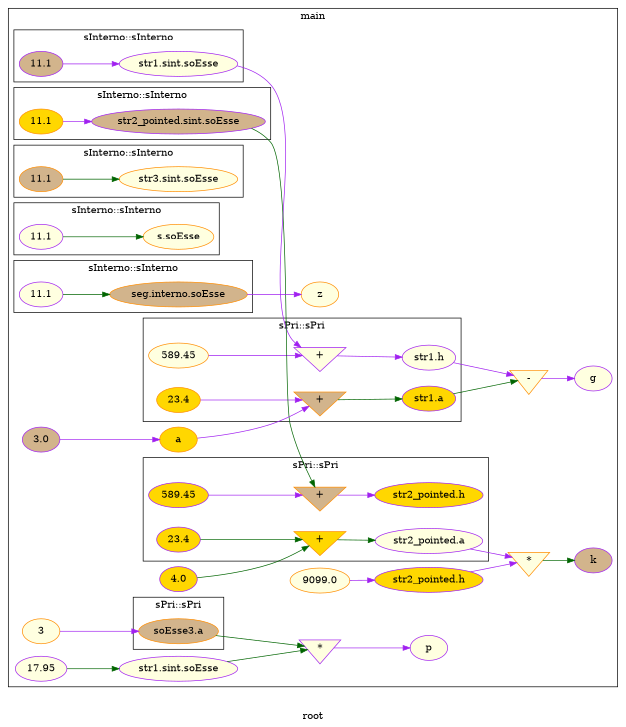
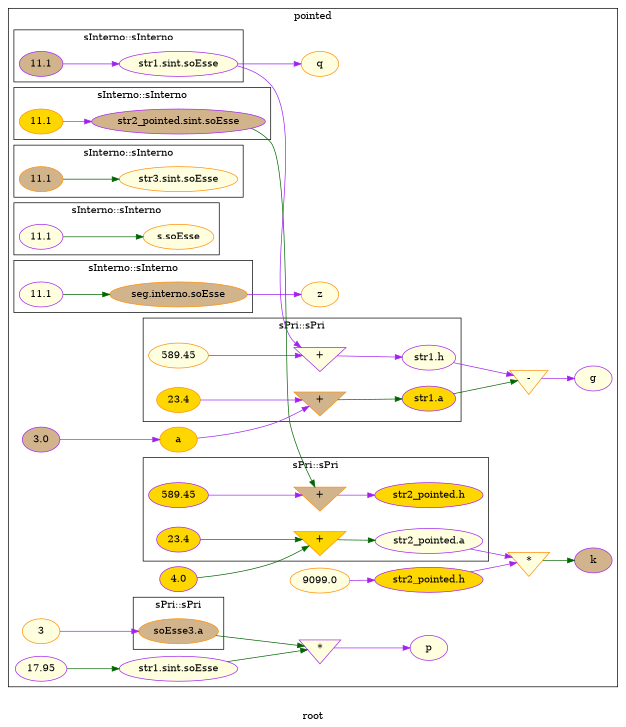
cluster "main": label "main" -> "pointed"
node "q": added
